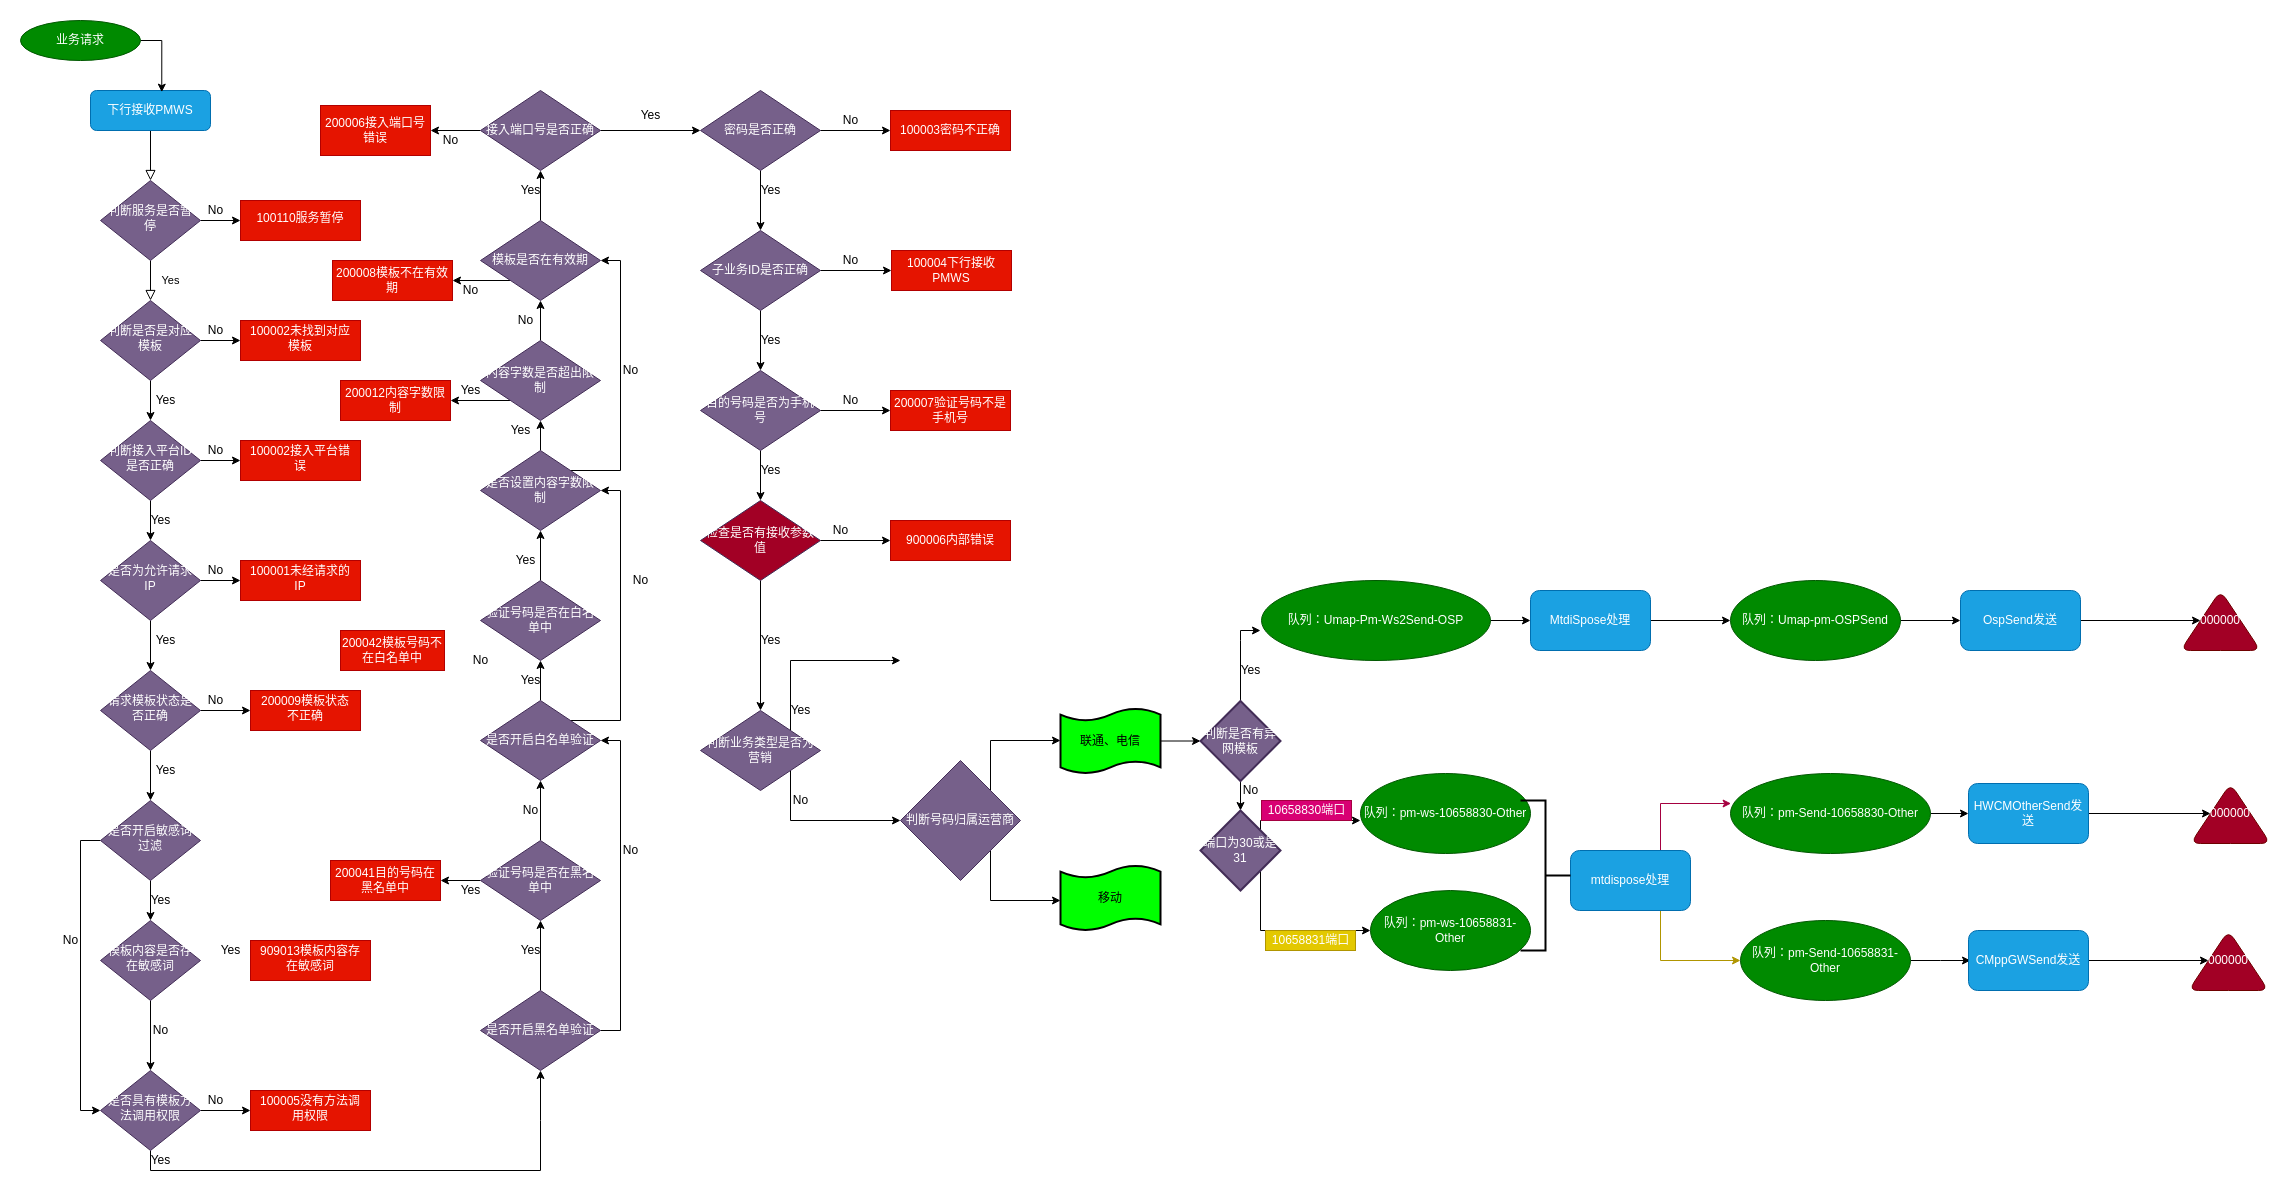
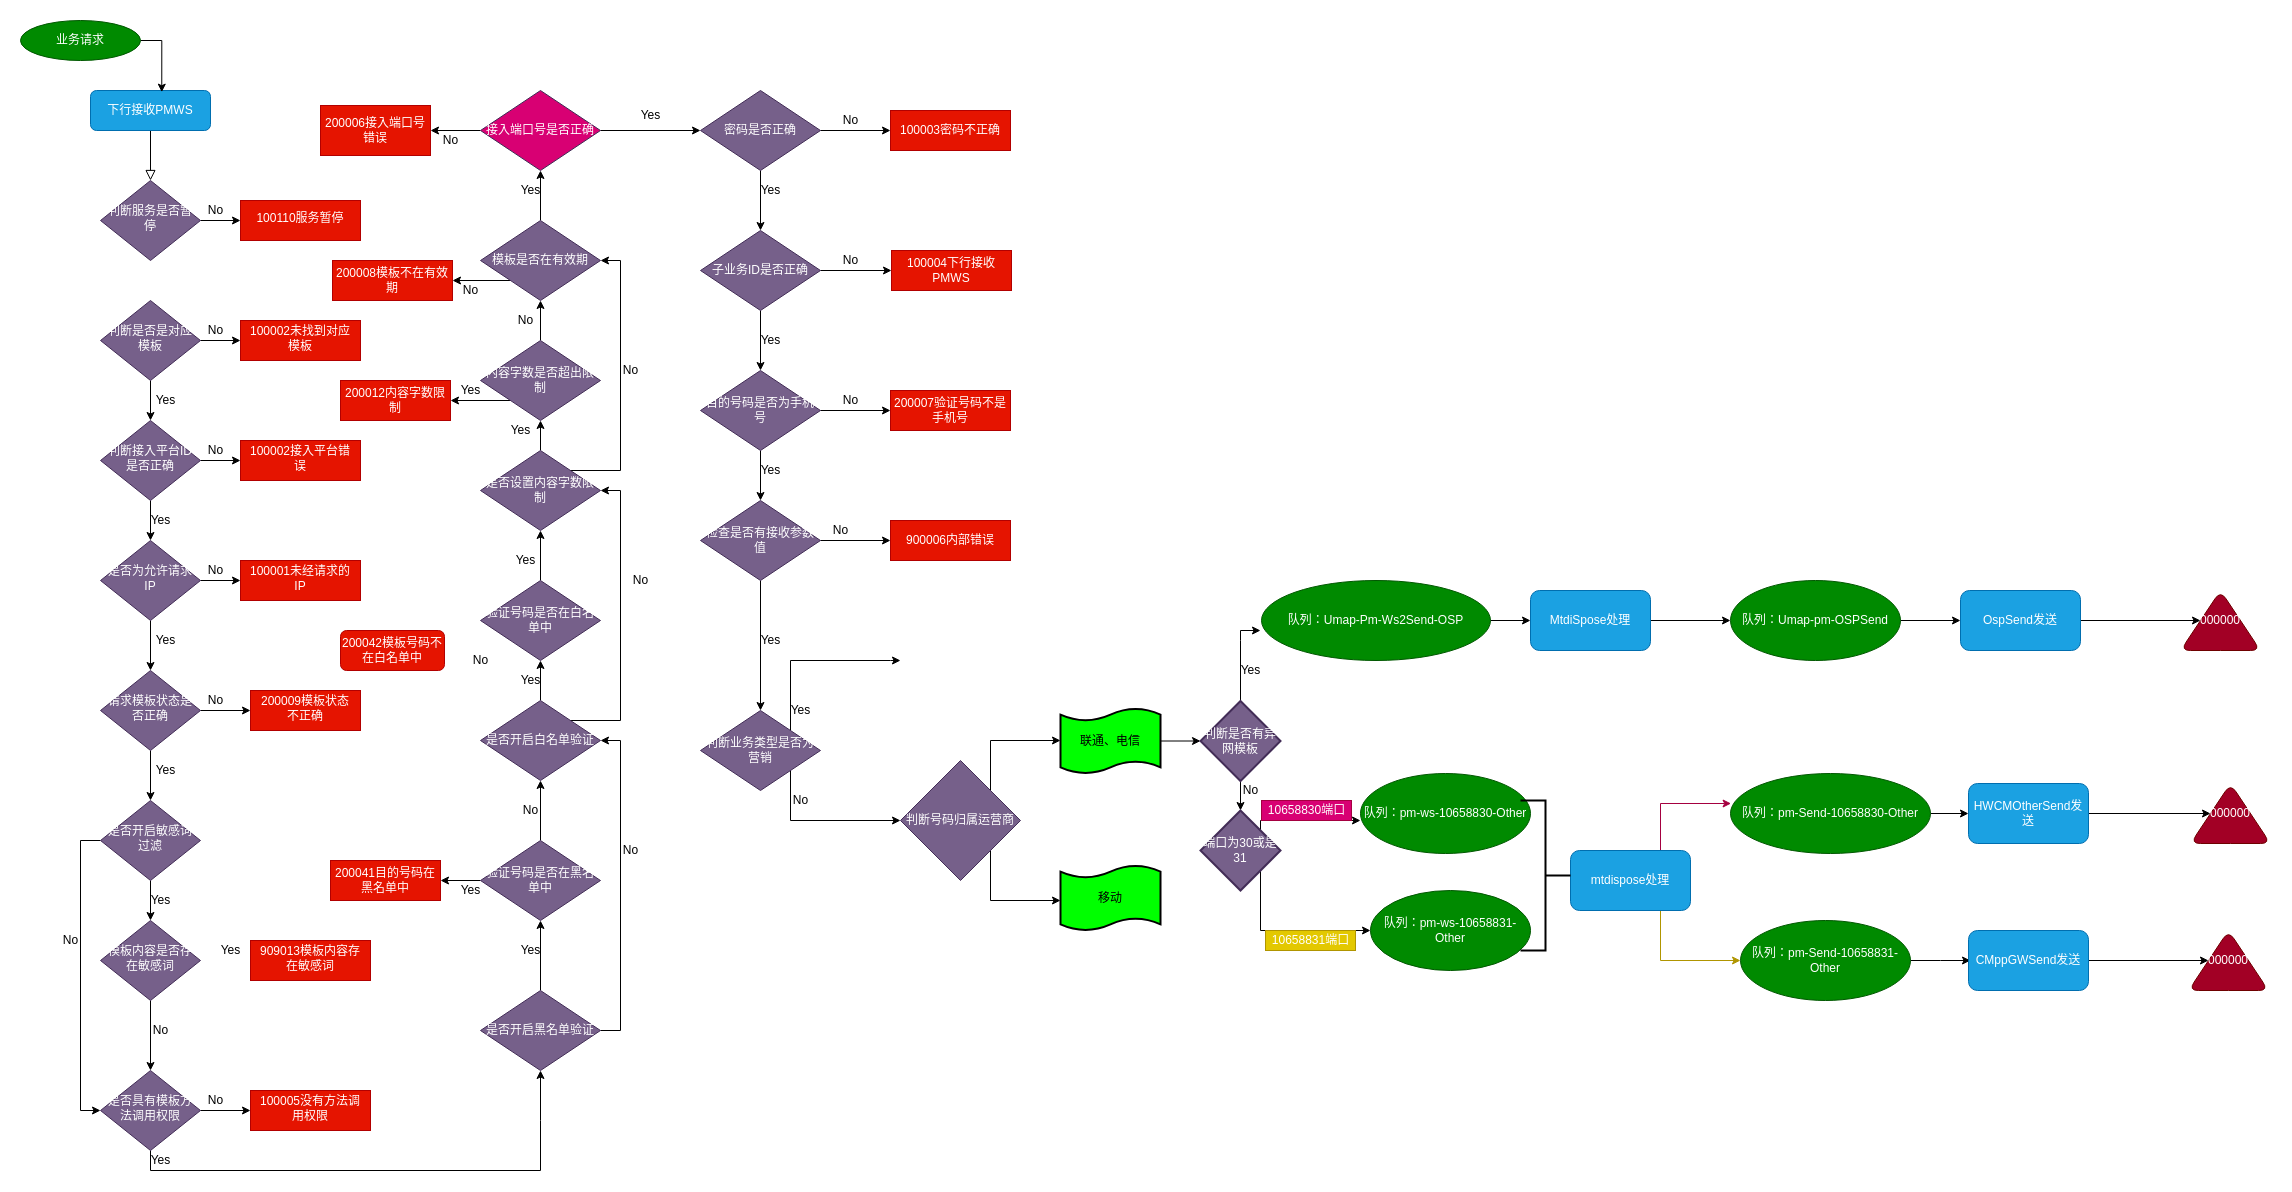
node "接入端口号是否正确": fillcolor #76608a -> #d80073
edge "判断服务是否暂停" -> "判断是否是对应模板": removed, label "Yes"
node "检查是否有接收参数值": fillcolor #a20025 -> #76608a
node "200042模板号码不在白名单中": shape rectangle -> rounded rectangle
